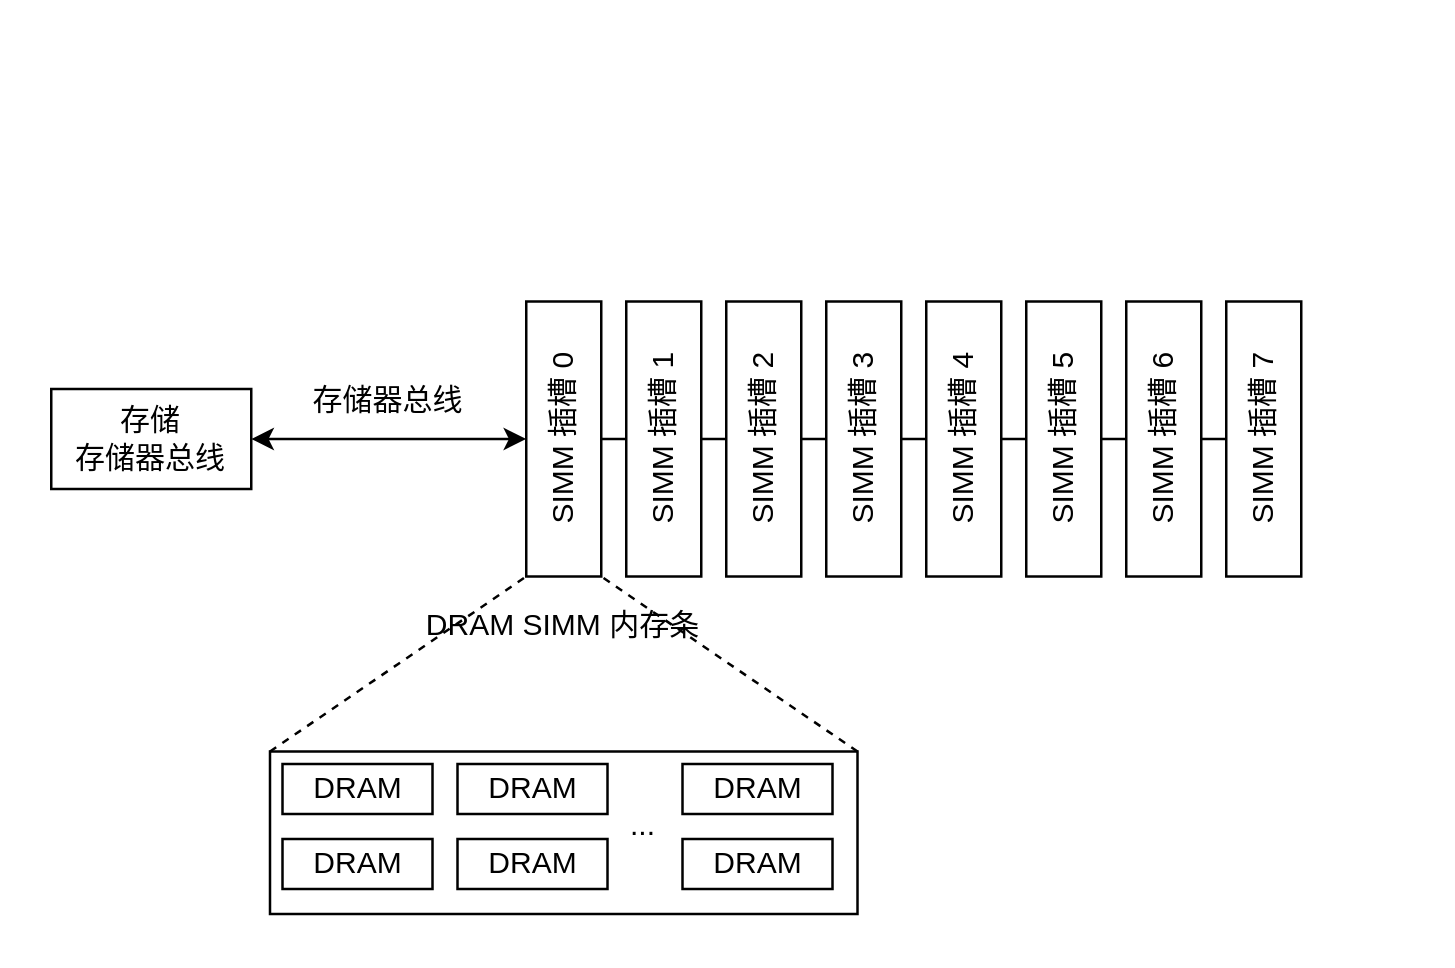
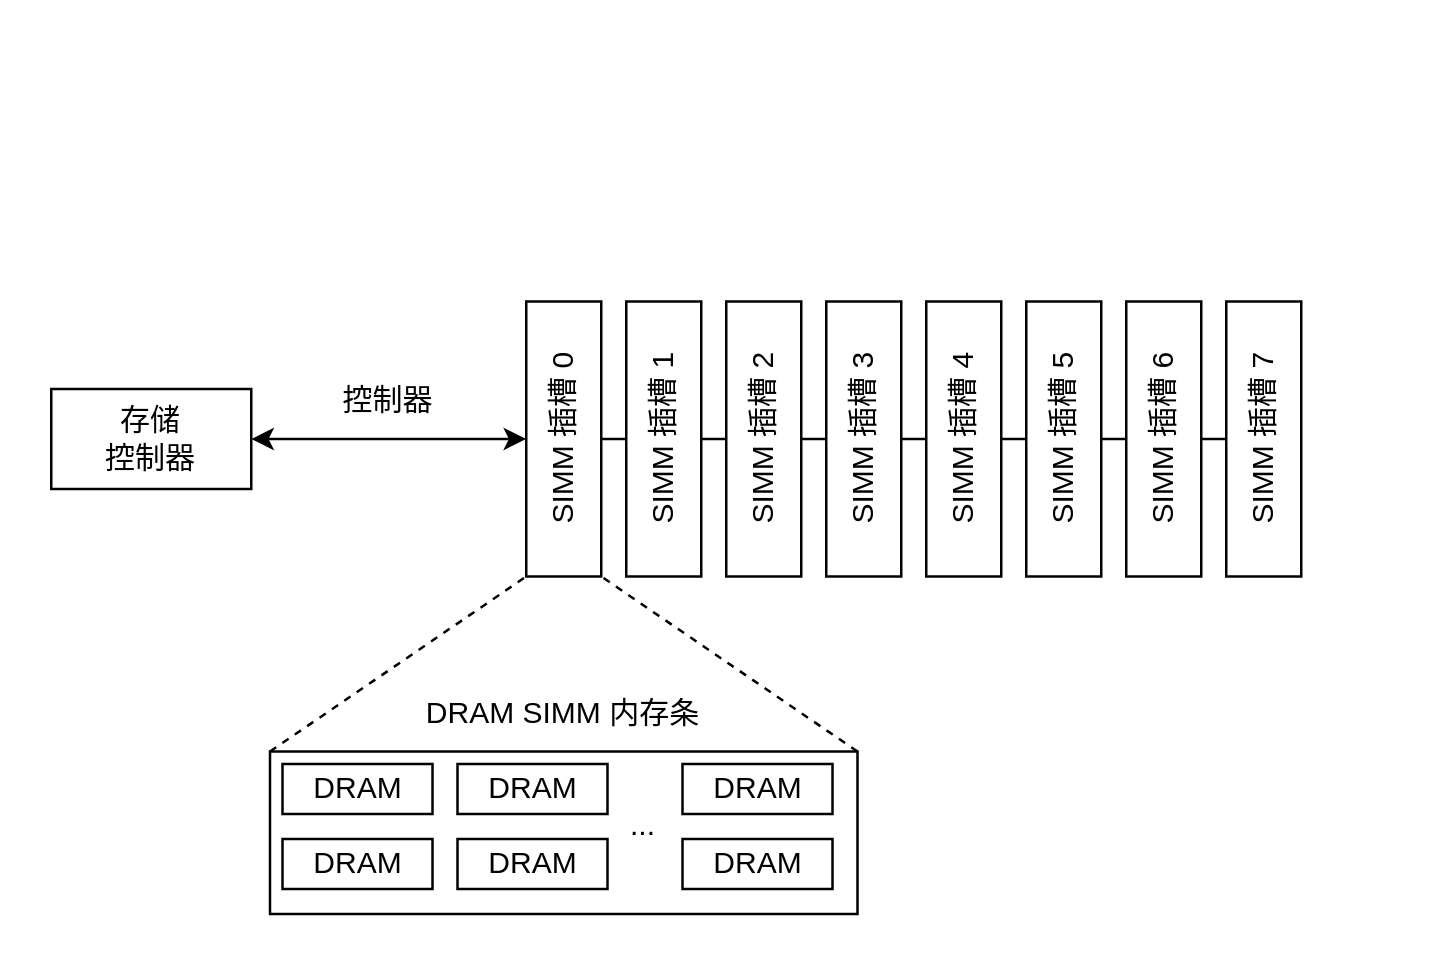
node "存储器总线": label "存储器总线" -> "控制器"
node "存储 存储器总线": label "存储 存储器总线" -> "存储 控制器"
node "DRAM SIMM 内存条": moved (564, 626) -> (564, 714)
